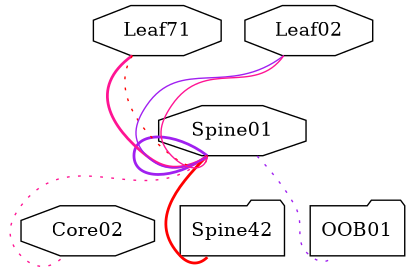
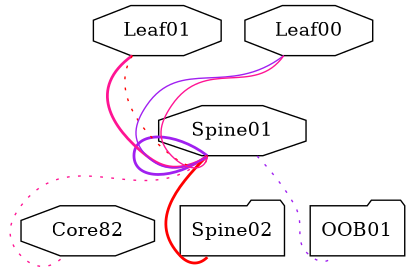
node "Leaf71": label "Leaf71" -> "Leaf01"
node "Leaf02": label "Leaf02" -> "Leaf00"
node "Core02": label "Core02" -> "Core82"
node "Spine42": label "Spine42" -> "Spine02"
